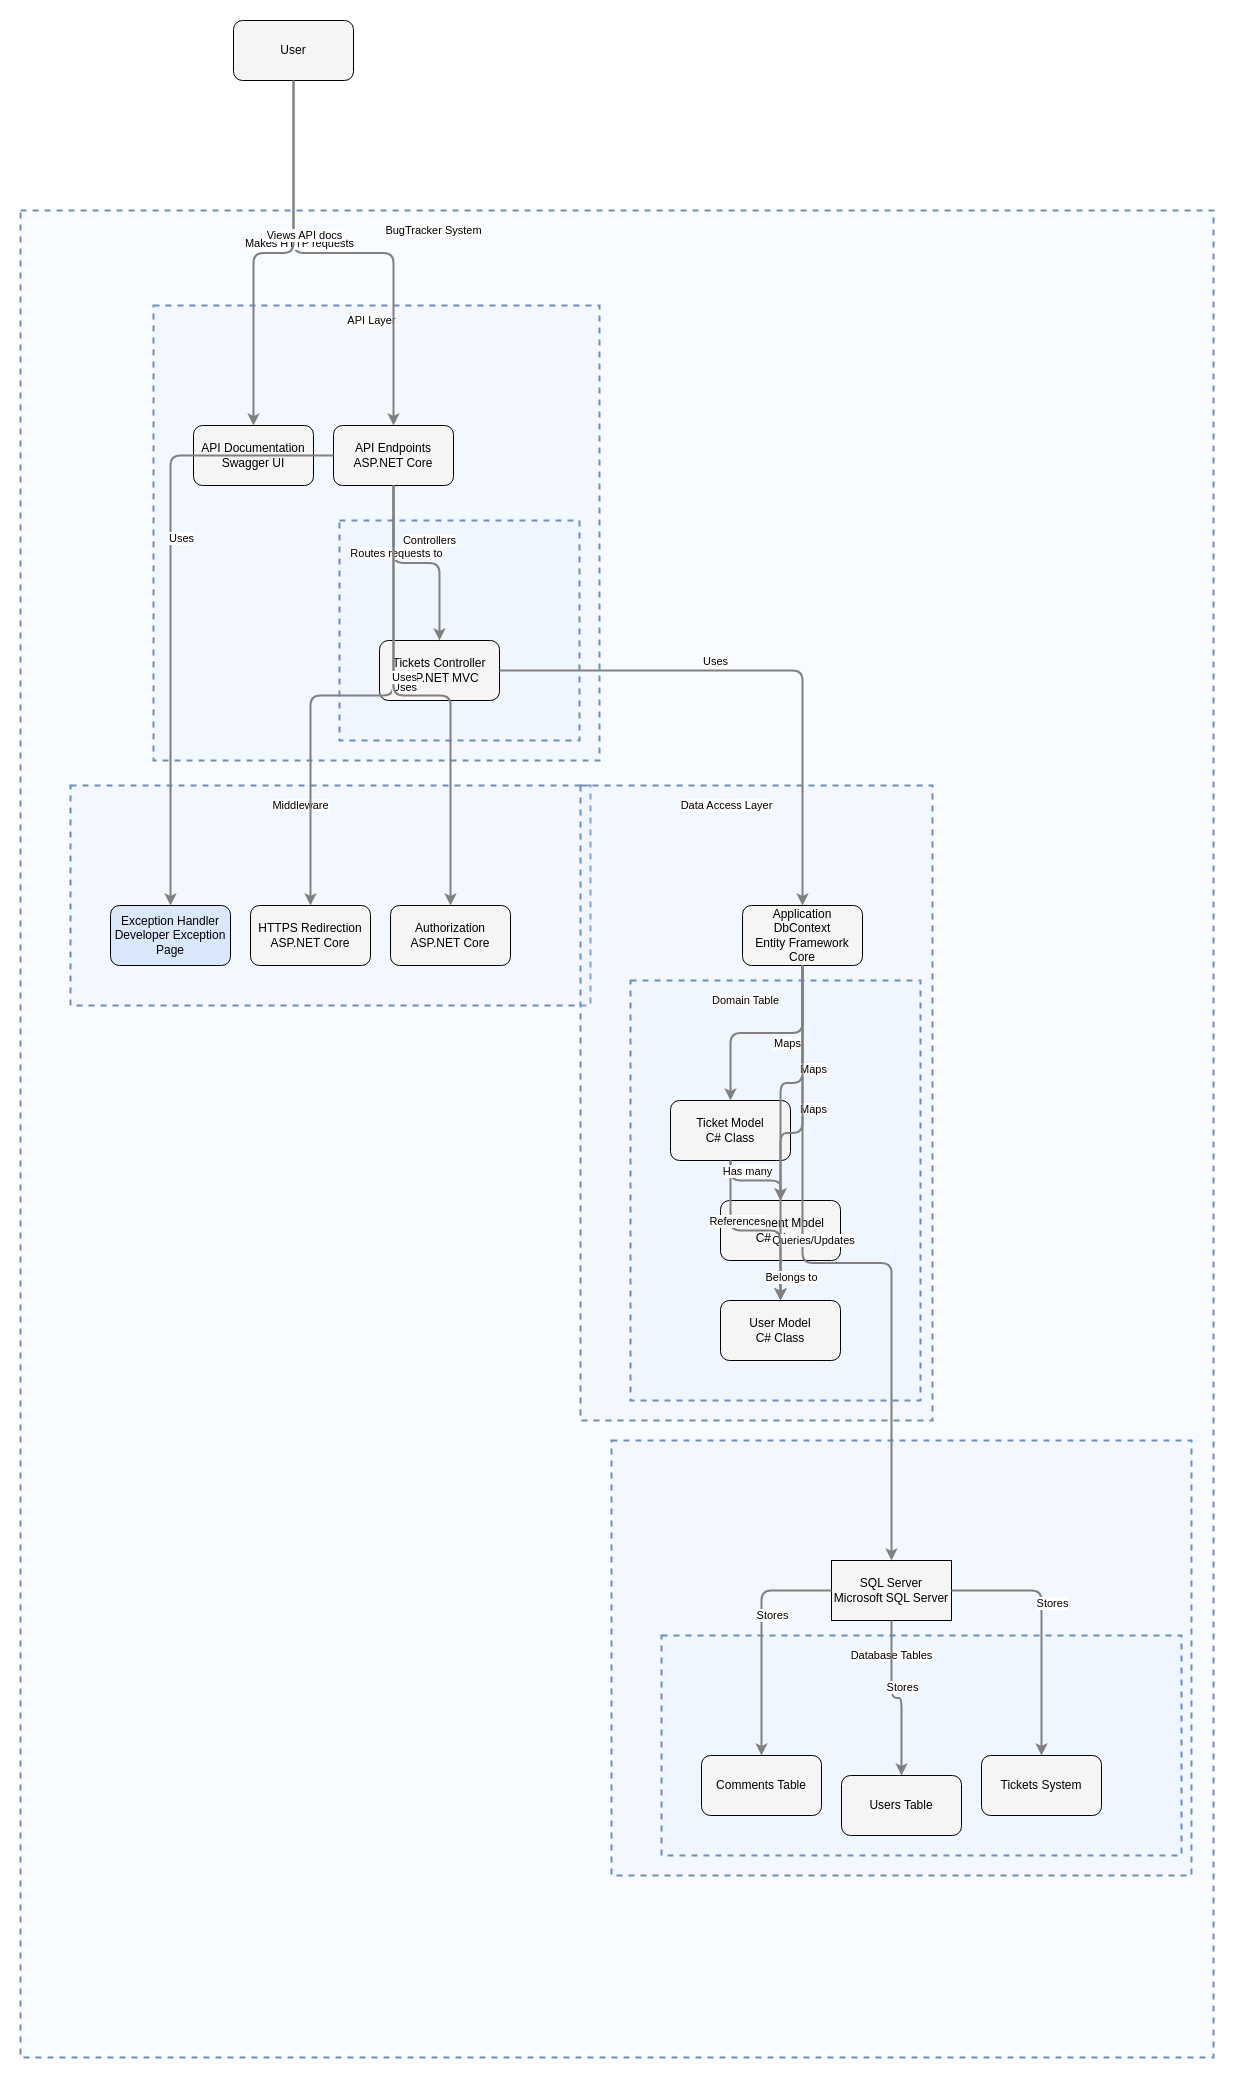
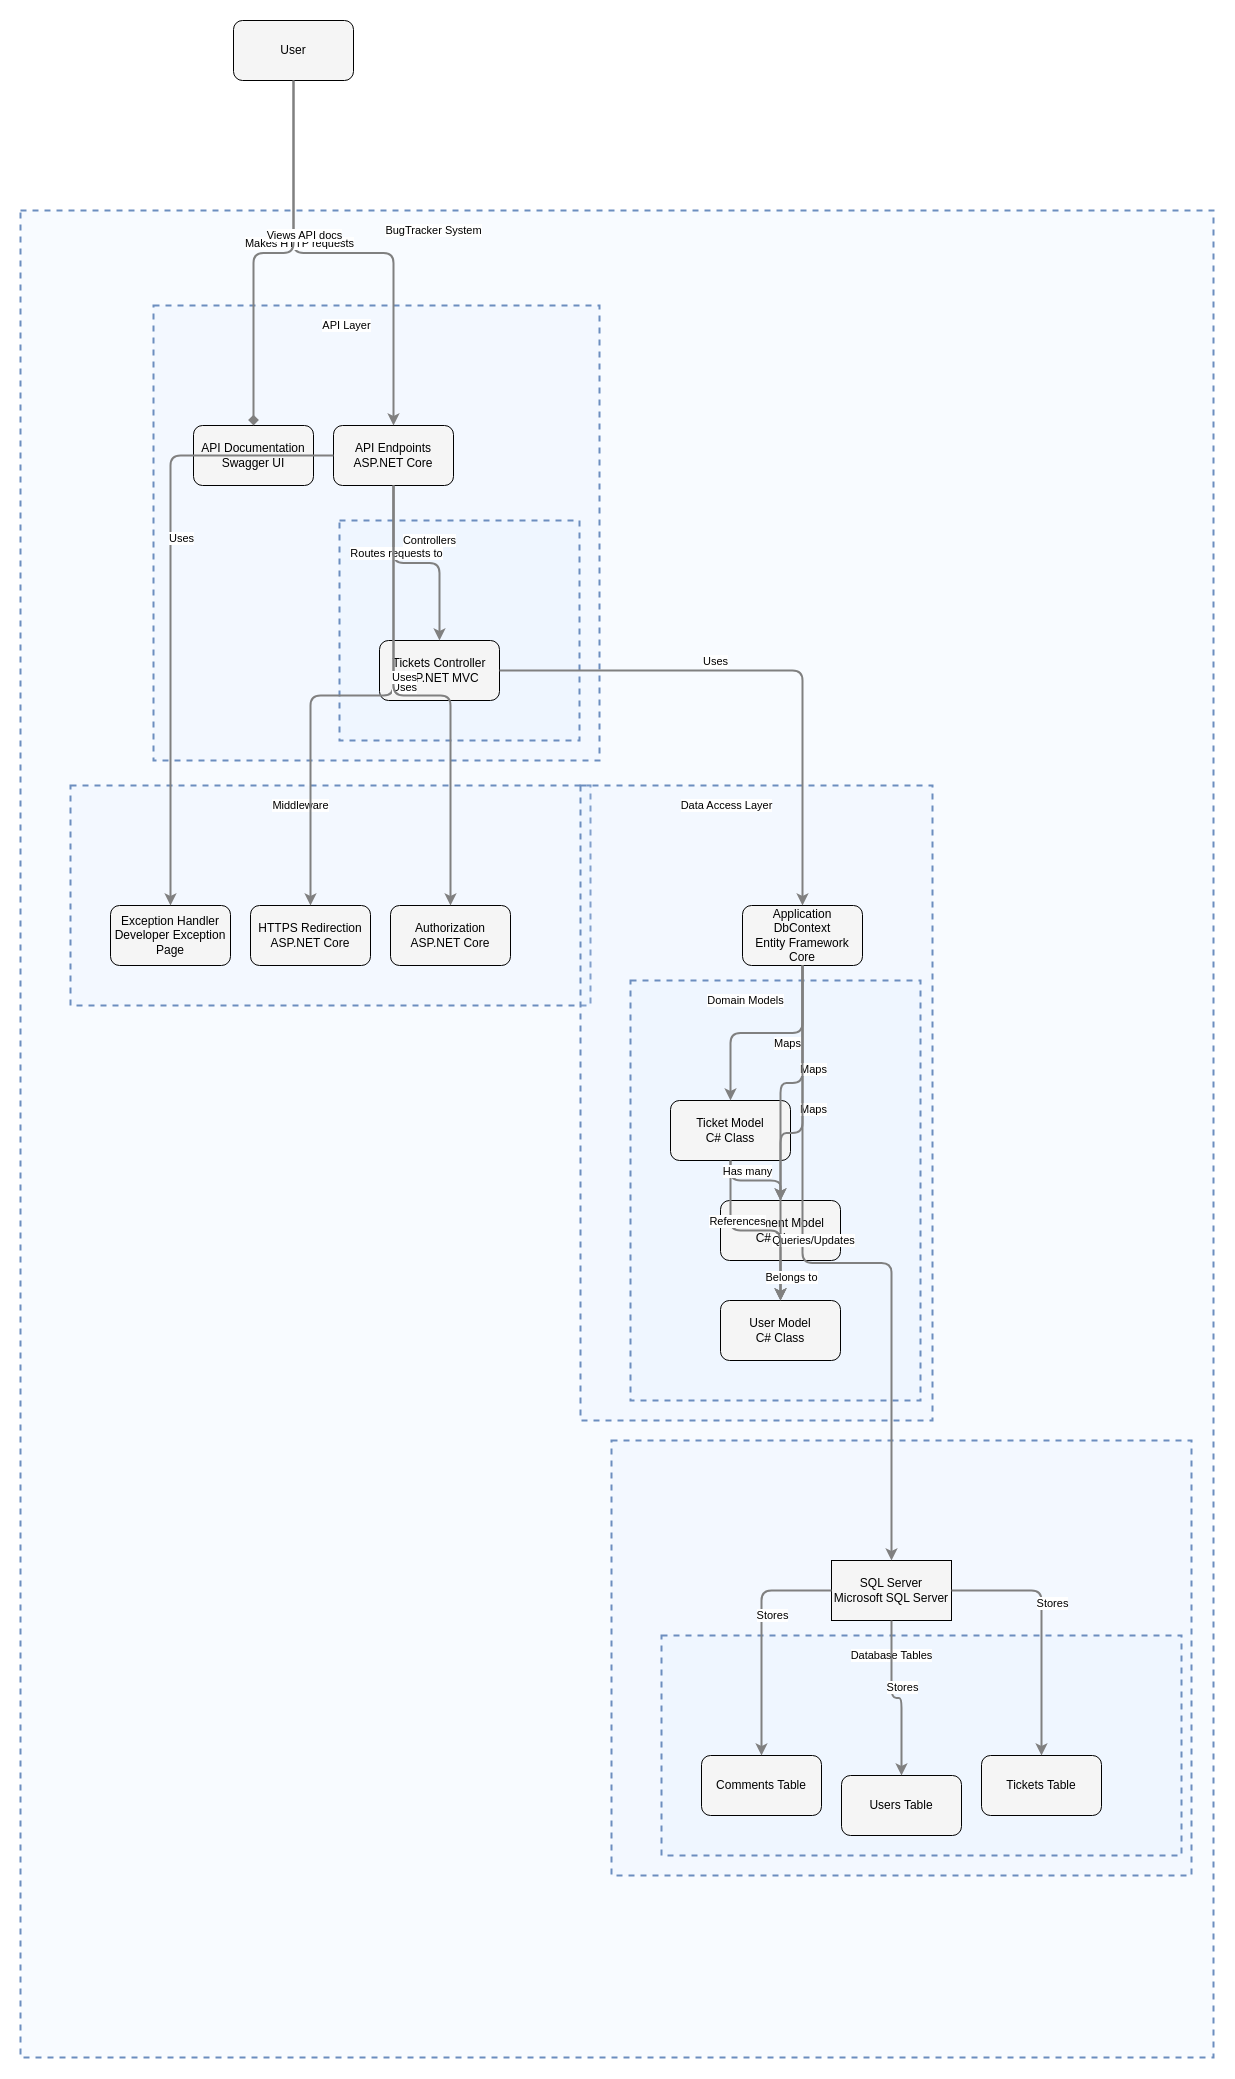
node "API Layer": moved (372, 321) -> (347, 326)
edge "User" -> "API Documentation Swagger UI": arrowhead classic -> diamond
node "Exception Handler Developer Exception Page": fillcolor #dae8fc -> #f5f5f5
node "Domain Table": label "Domain Table" -> "Domain Models"
node "Tickets System": label "Tickets System" -> "Tickets Table"
